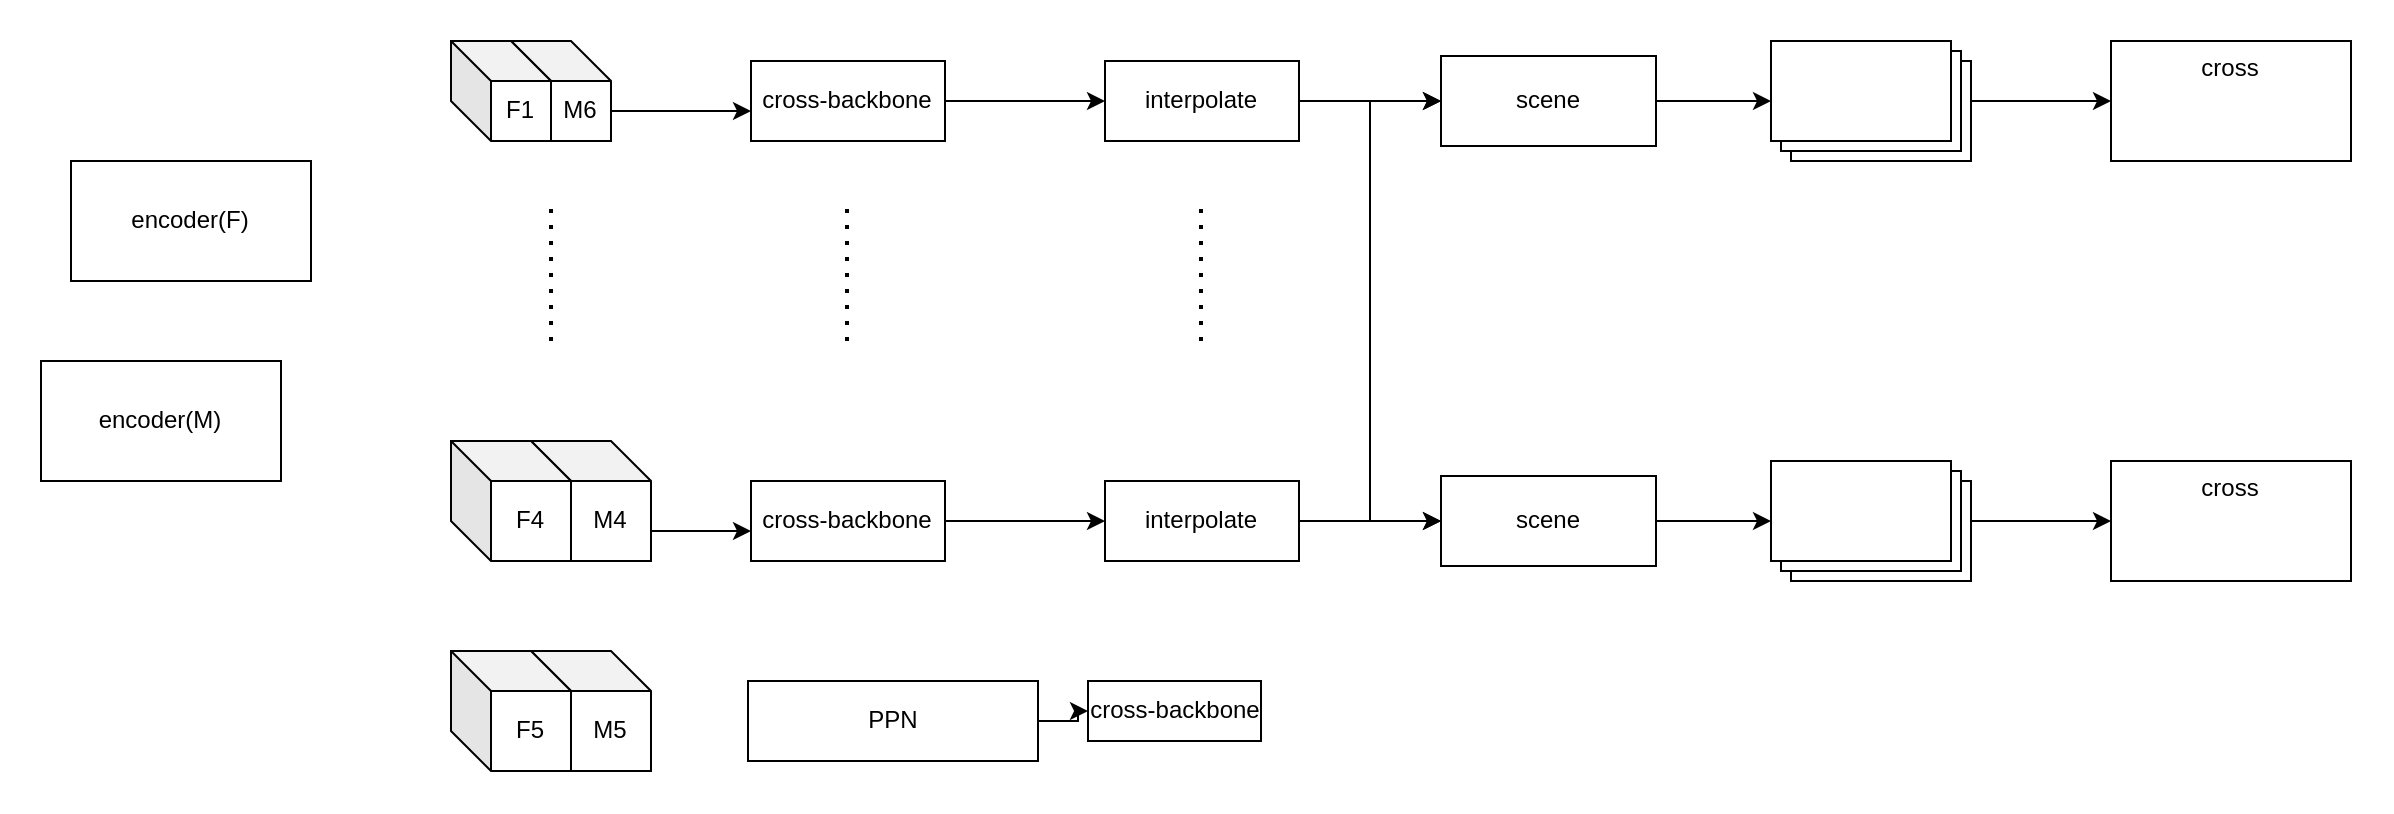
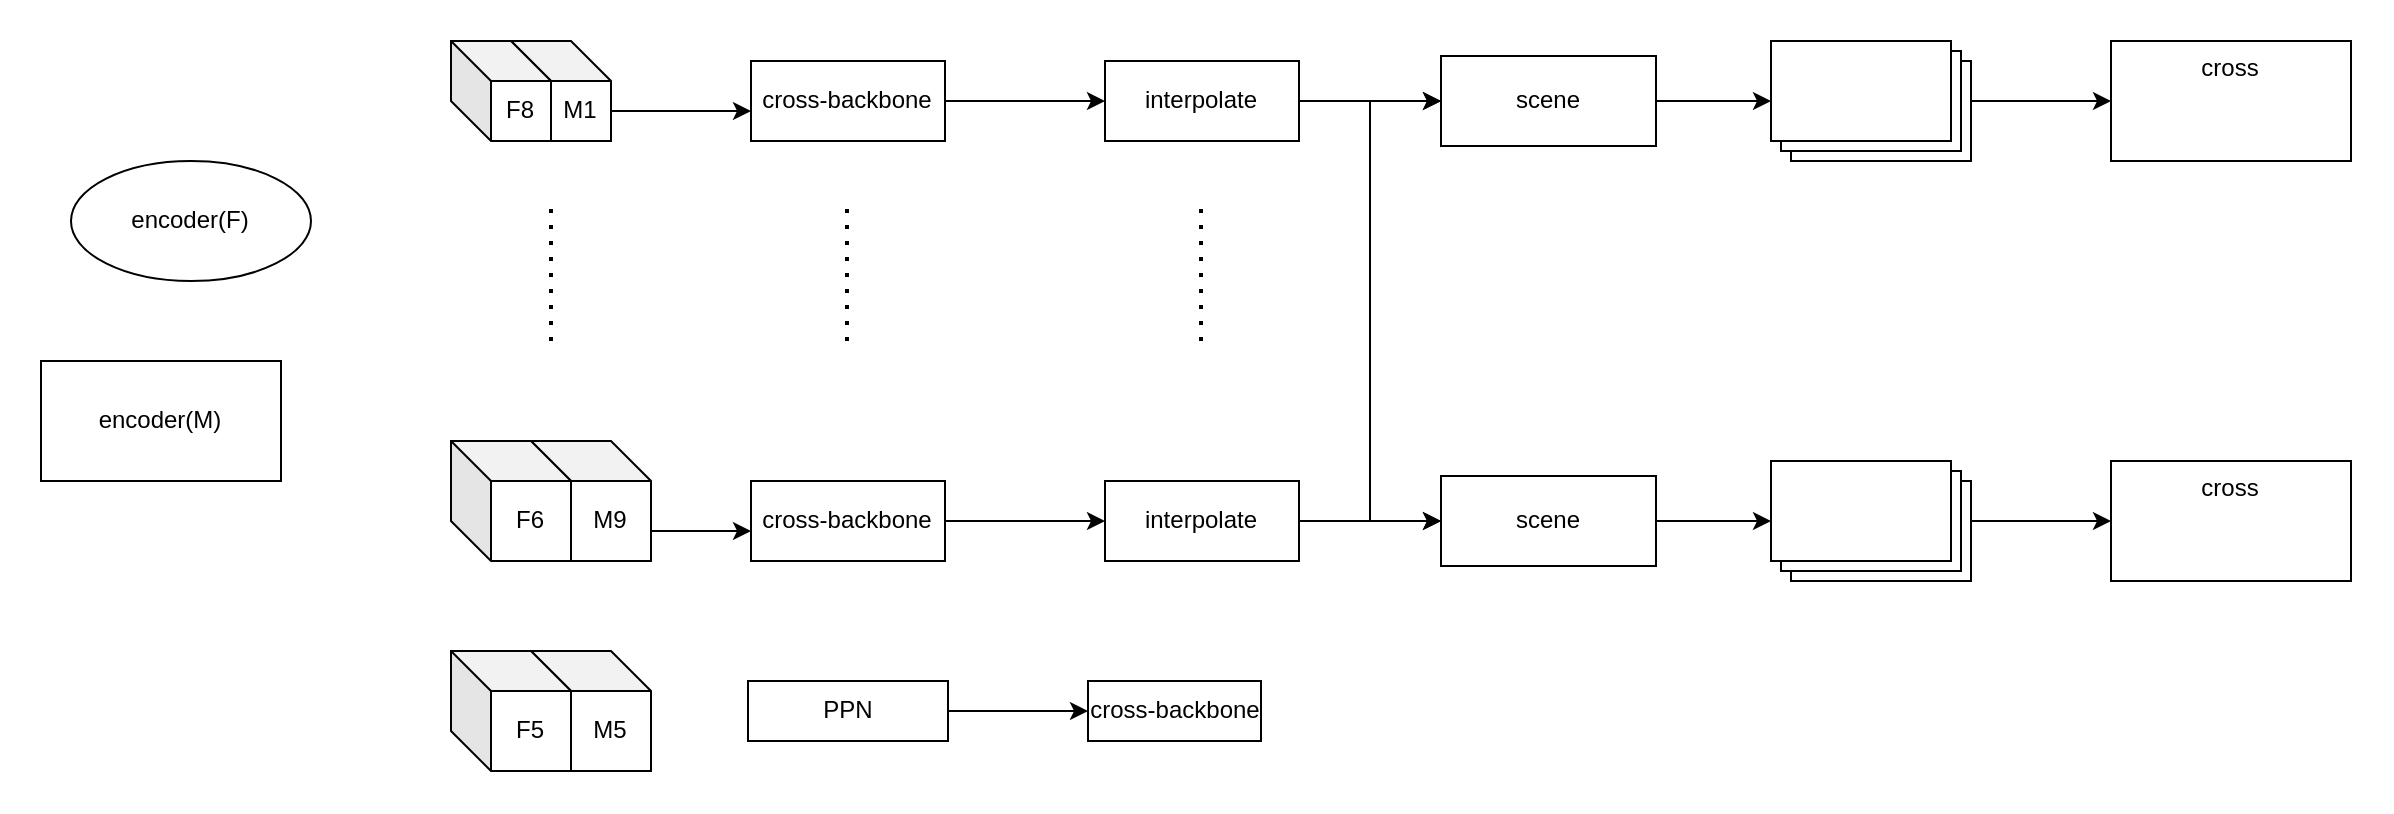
node "F1": label "F1" -> "F8"
node "M6": label "M6" -> "M1"
node "encoder(F)": shape rectangle -> ellipse
node "F4": label "F4" -> "F6"
node "M4": label "M4" -> "M9"
node "PPN": size 290x80 -> 200x60
